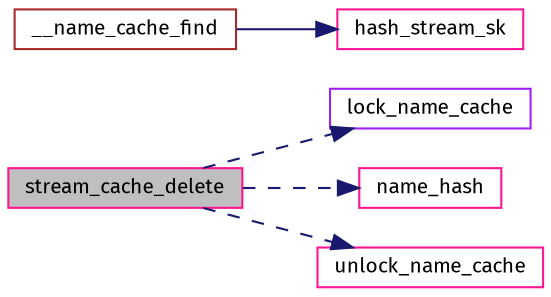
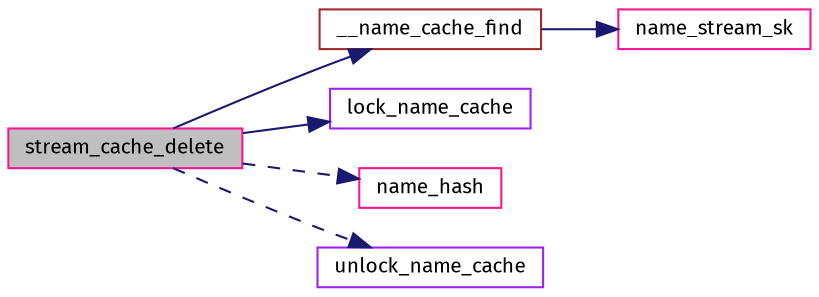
node "hash_stream_sk": label "hash_stream_sk" -> "name_stream_sk"
edge "stream_cache_delete" -> "__name_cache_find": added
edge "stream_cache_delete" -> "lock_name_cache": style dashed -> solid
node "unlock_name_cache": color deeppink -> purple
